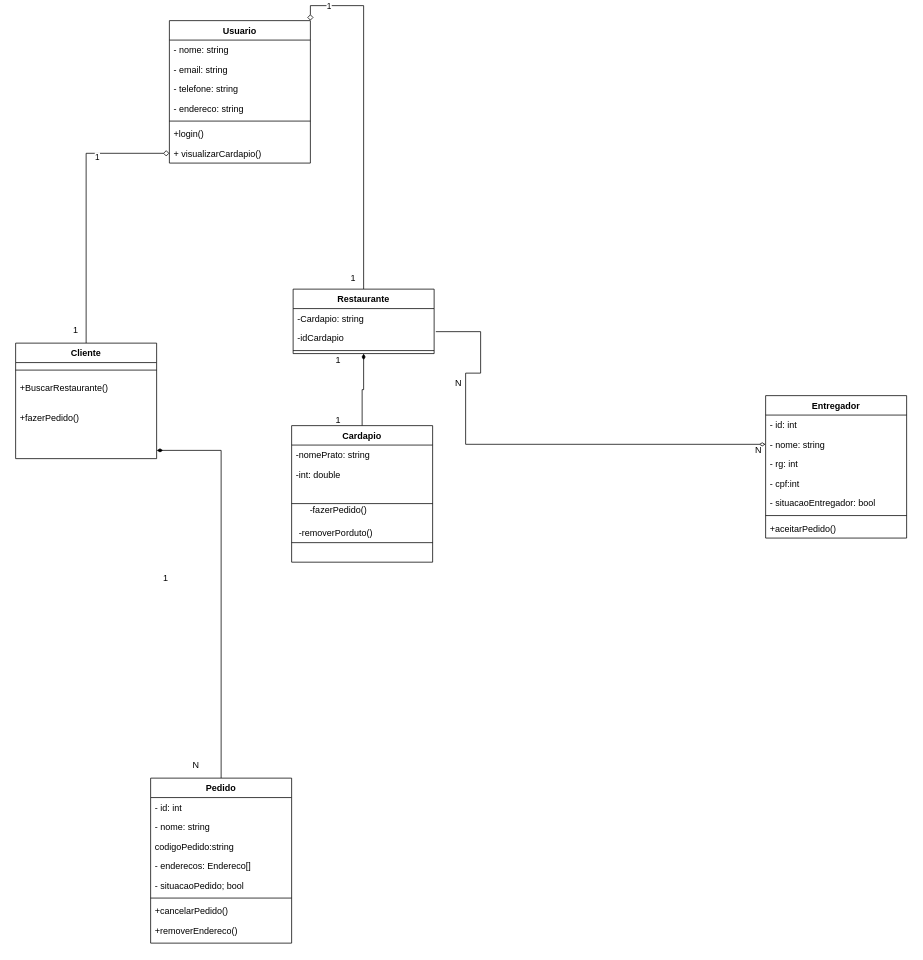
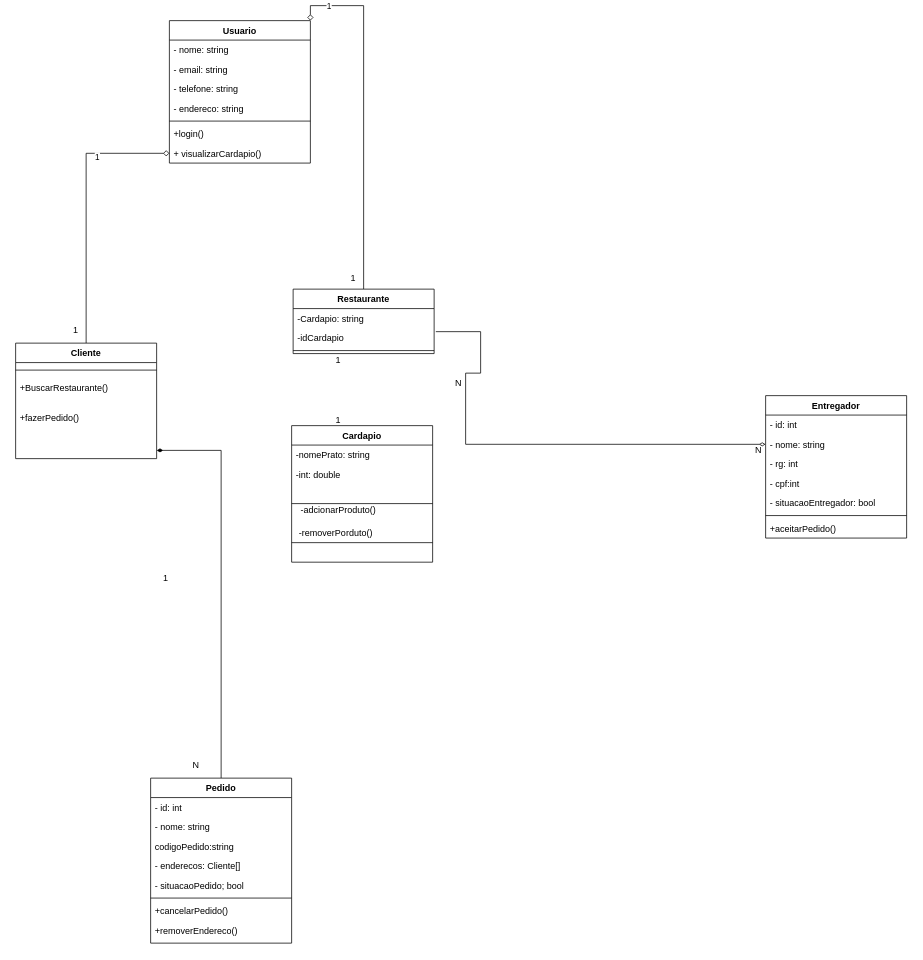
edge "Cardapio" -> "Restaurante": removed
node "-fazerPedido()": label "-fazerPedido()" -> "-adcionarProduto()"
node "- enderecos: Endereco[]": label "- enderecos: Endereco[]" -> "- enderecos: Cliente[]"
